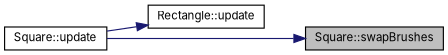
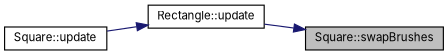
edge "Square::update" -> "Square::swapBrushes": now "Rectangle::update" -> "Square::swapBrushes"
